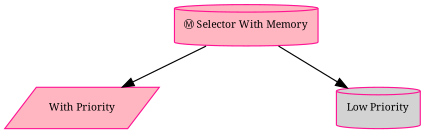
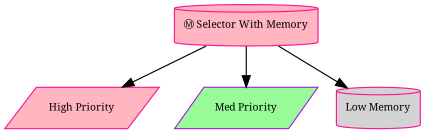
node "With Priority": label "With Priority" -> "High Priority"
node "Med Priority": added
node "Low Priority": label "Low Priority" -> "Low Memory"
